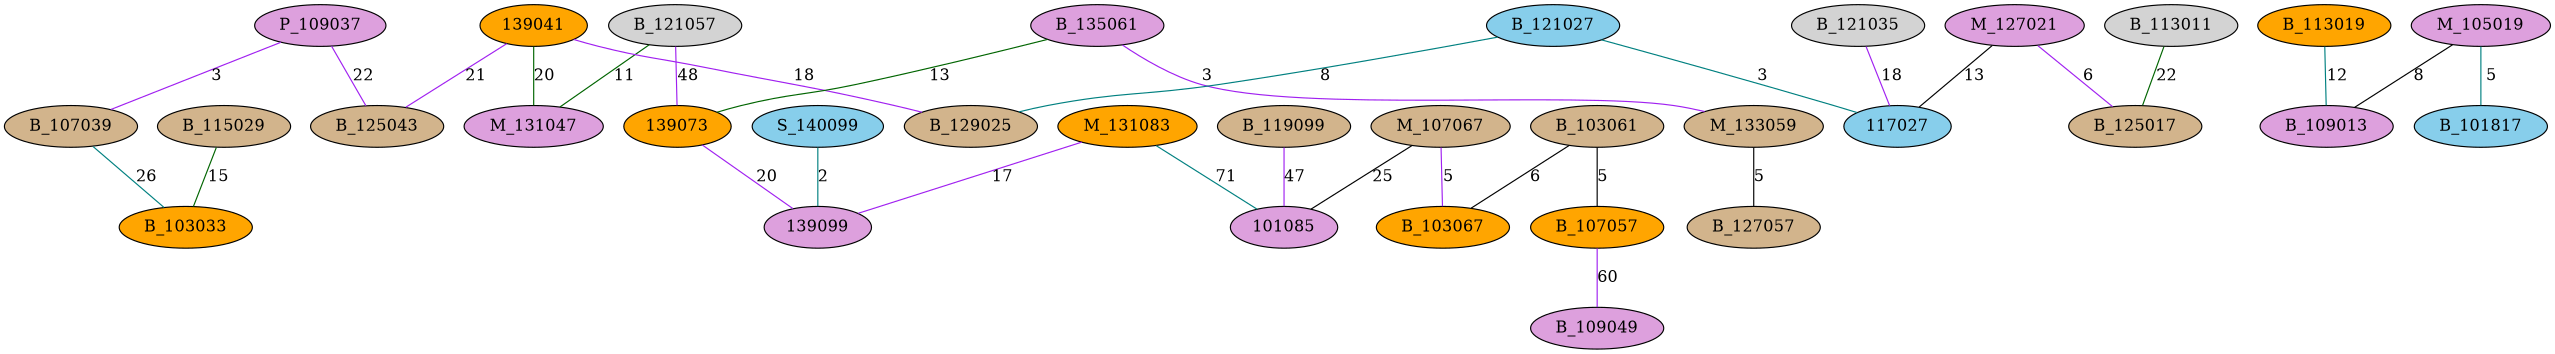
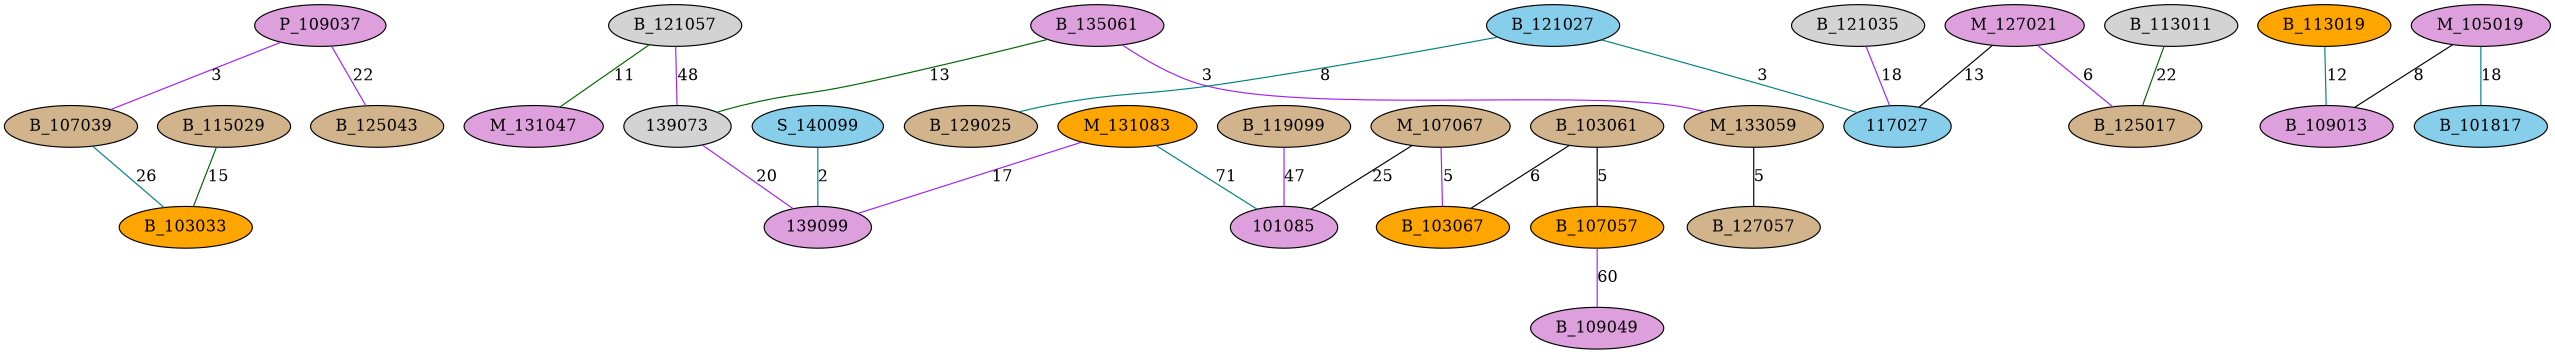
node "139041": removed
edge "M_105019" -- "B_101817": label "5" -> "18"
node "139073": fillcolor orange -> lightgrey
